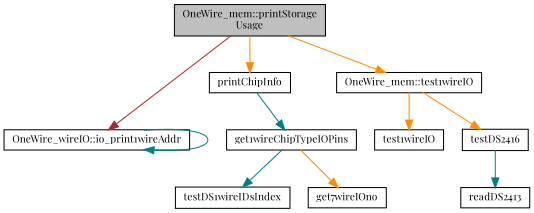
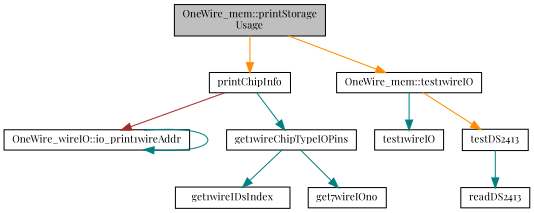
edge "OneWire_mem::printStorage Usage" -> "OneWire_wireIO::io_print1wireAddr": now "printChipInfo" -> "OneWire_wireIO::io_print1wireAddr"
edge "OneWire_mem::test1wireIO" -> "test1wireIO": color darkorange -> teal
node "testDS2416": label "testDS2416" -> "testDS2413"
edge "get1wireChipTypeIOPins" -> "get7wireIOno": color darkorange -> teal
node "testDS1wireIDsIndex": label "testDS1wireIDsIndex" -> "get1wireIDsIndex"
